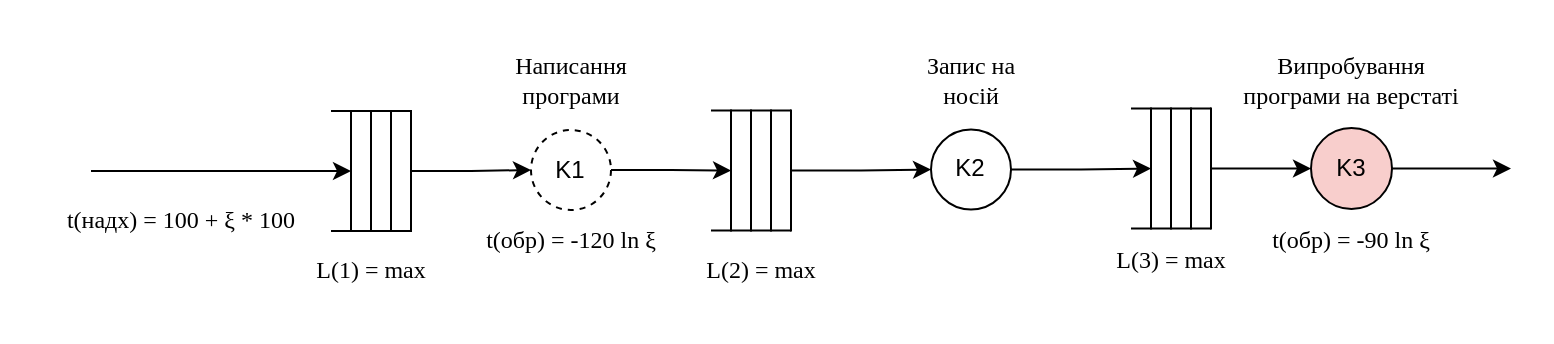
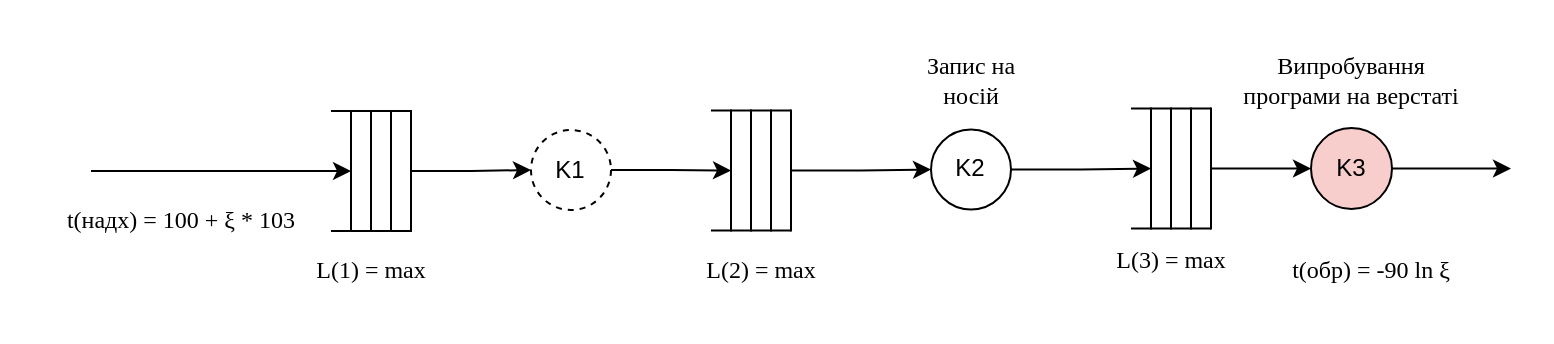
node "Написання програми": removed
node "t(надх) = 100 + ξ * 100": label "t(надх) = 100 + ξ * 100" -> "t(надх) = 100 + ξ * 103"
node "t(обр) = -120 ln ξ": removed
node "t(обр) = -90 ln ξ": moved (1352, 240) -> (1372, 270)
